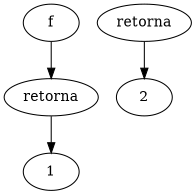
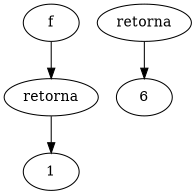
node "2": label "2" -> "6"
